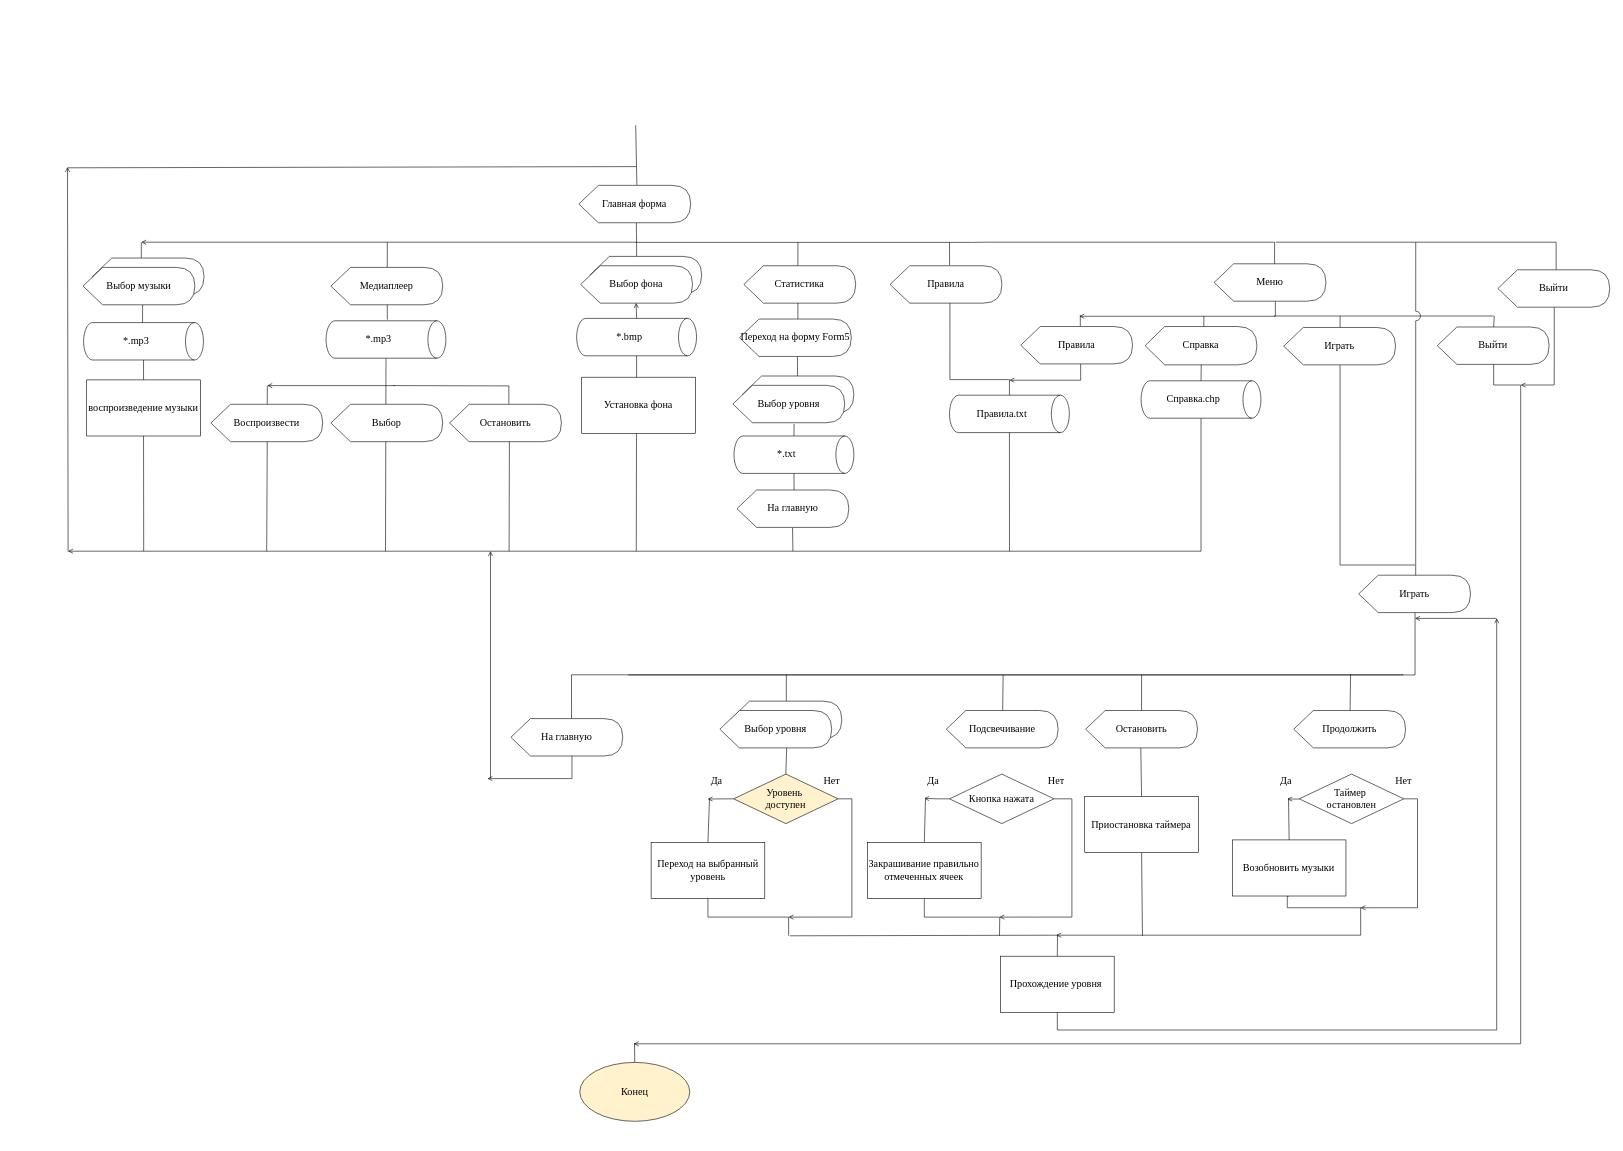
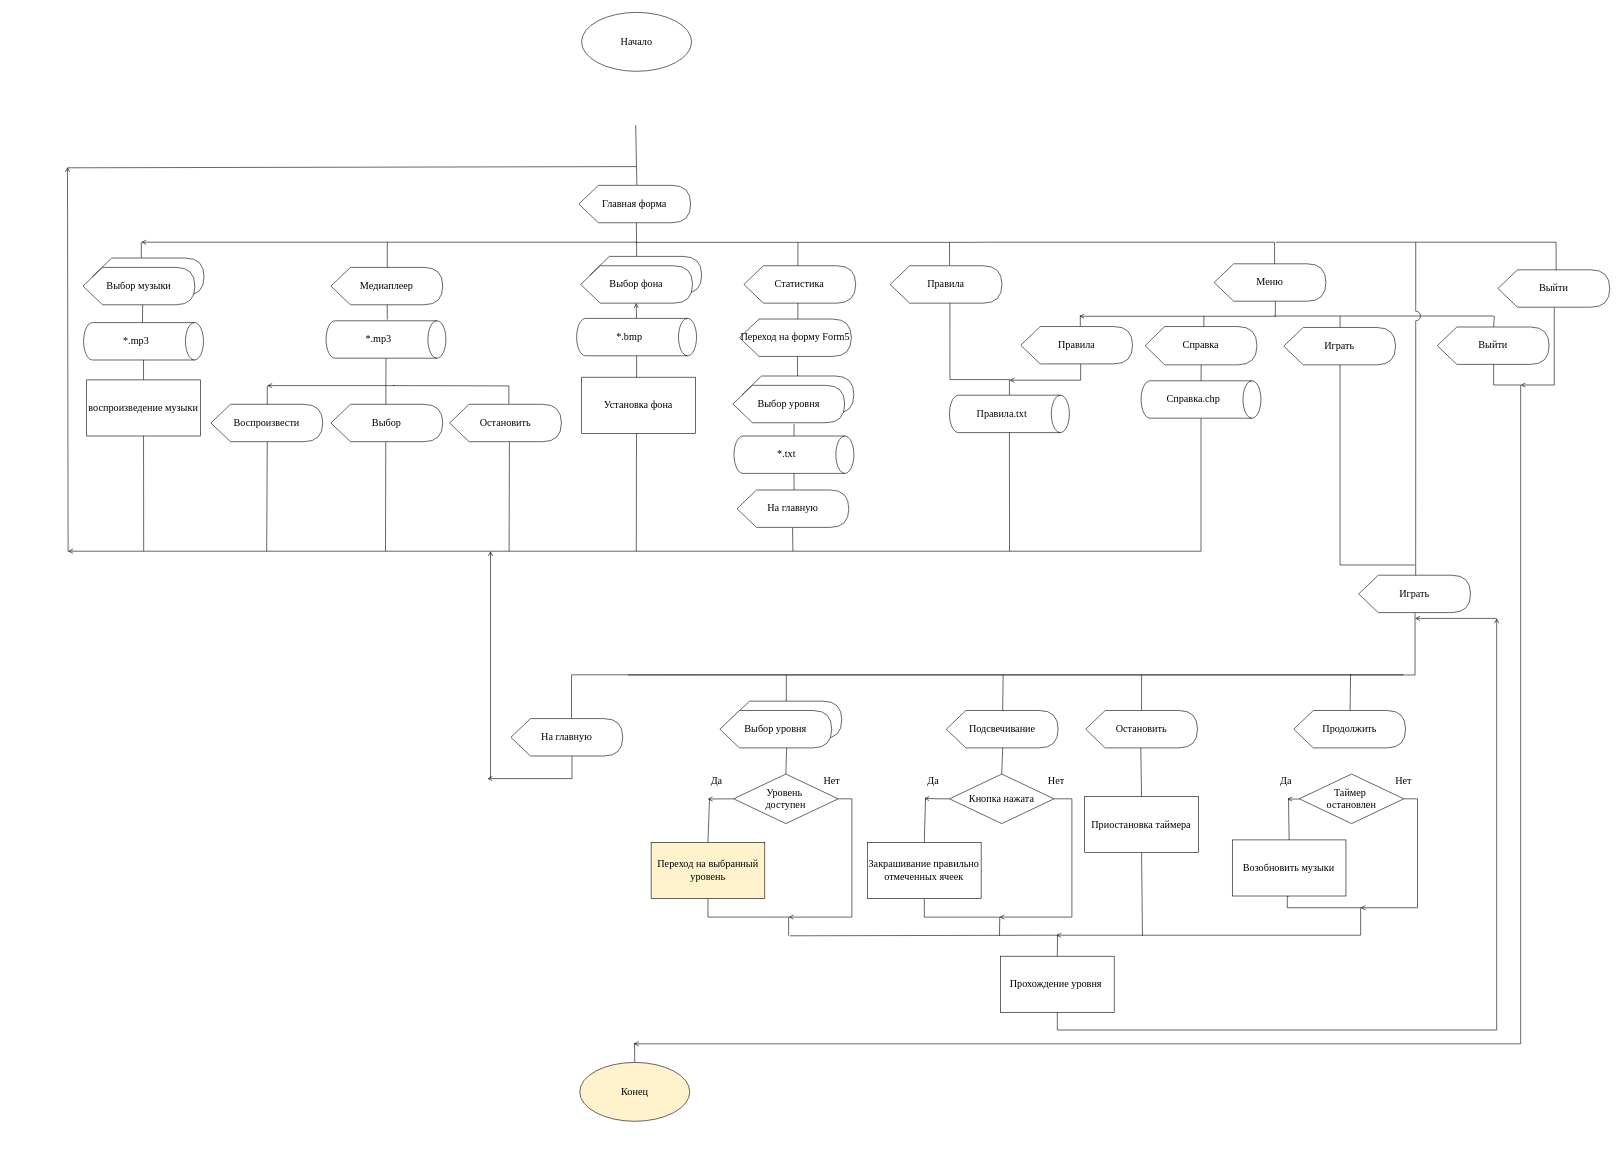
node "Начало": added
edge "Подсвечивание" -- "Кнопка нажата": added
node "Уровень доступен": fillcolor #fff2cc -> #ffffff
node "Переход на выбранный уровень": fillcolor #ffffff -> #fff2cc
